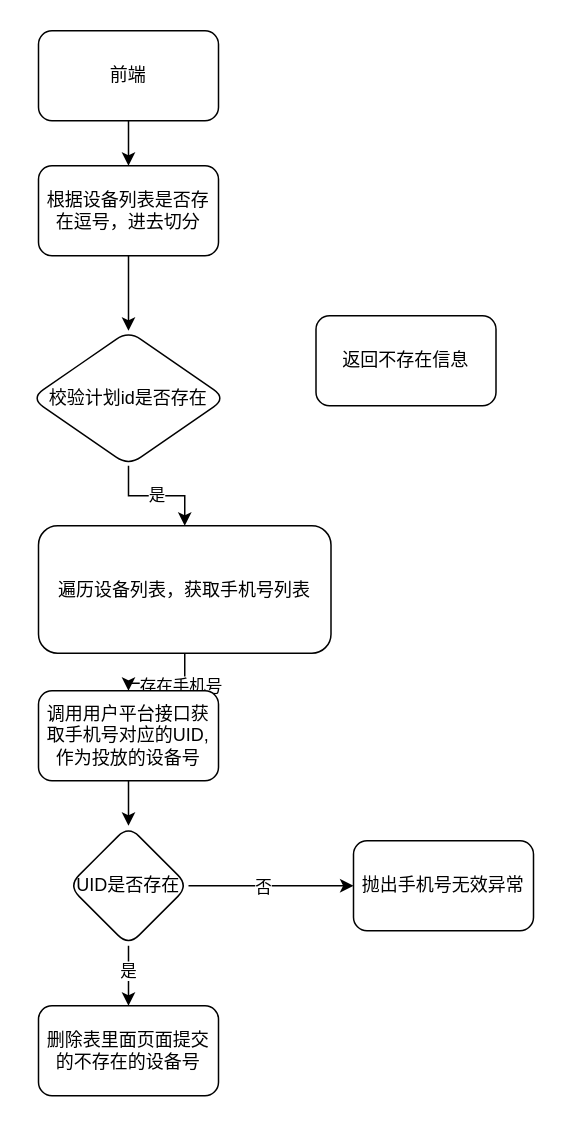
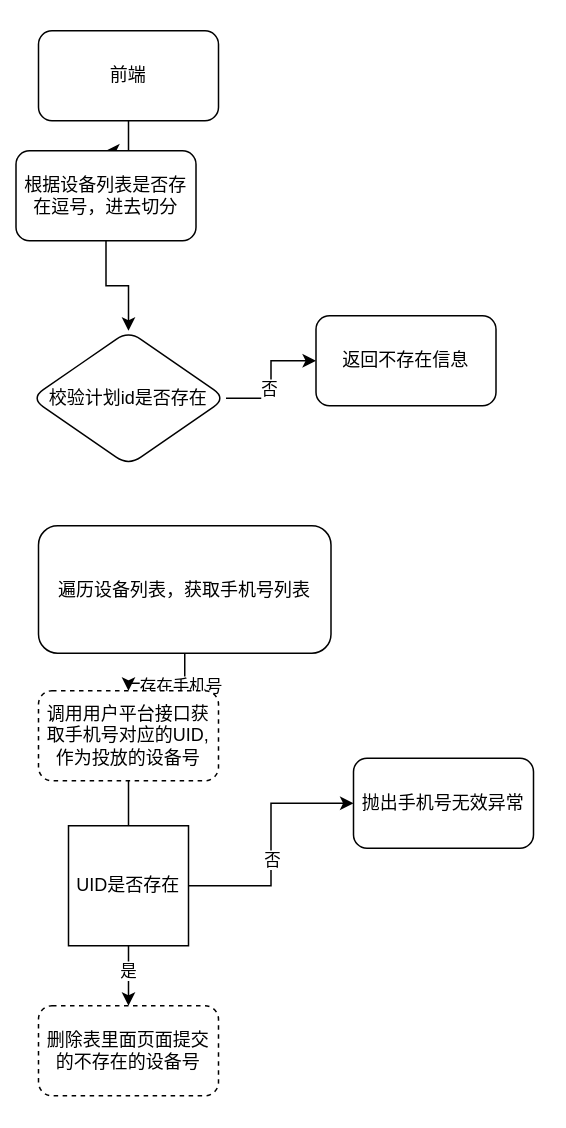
node "根据设备列表是否存在逗号，进去切分": moved (128, 211) -> (106, 196)
edge "校验计划id是否存在" -> "返回不存在信息": added, label "否"
edge "校验计划id是否存在" -> "遍历设备列表，获取手机号列表": removed, label "是"
node "调用用户平台接口获取手机号对应的UID,作为投放的设备号": style solid -> dashed
edge "调用用户平台接口获取手机号对应的UID,作为投放的设备号" -> "UID是否存在": arrowhead classic -> none
node "UID是否存在": shape diamond -> rectangle
node "抛出手机号无效异常": moved (443, 886) -> (443, 803)
node "删除表里面页面提交的不存在的设备号": style solid -> dashed
